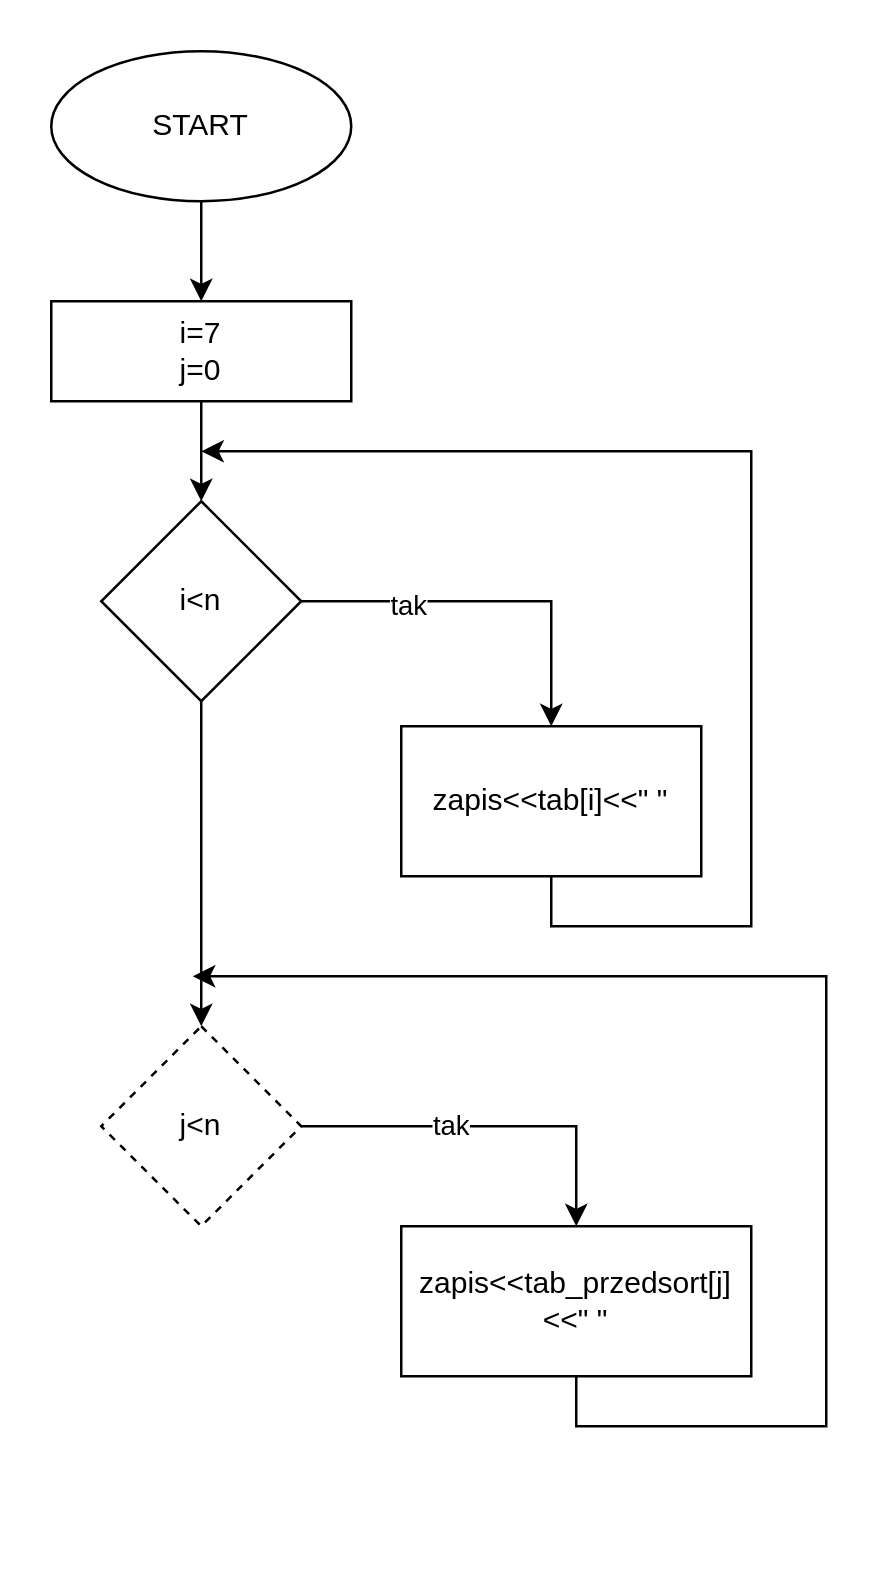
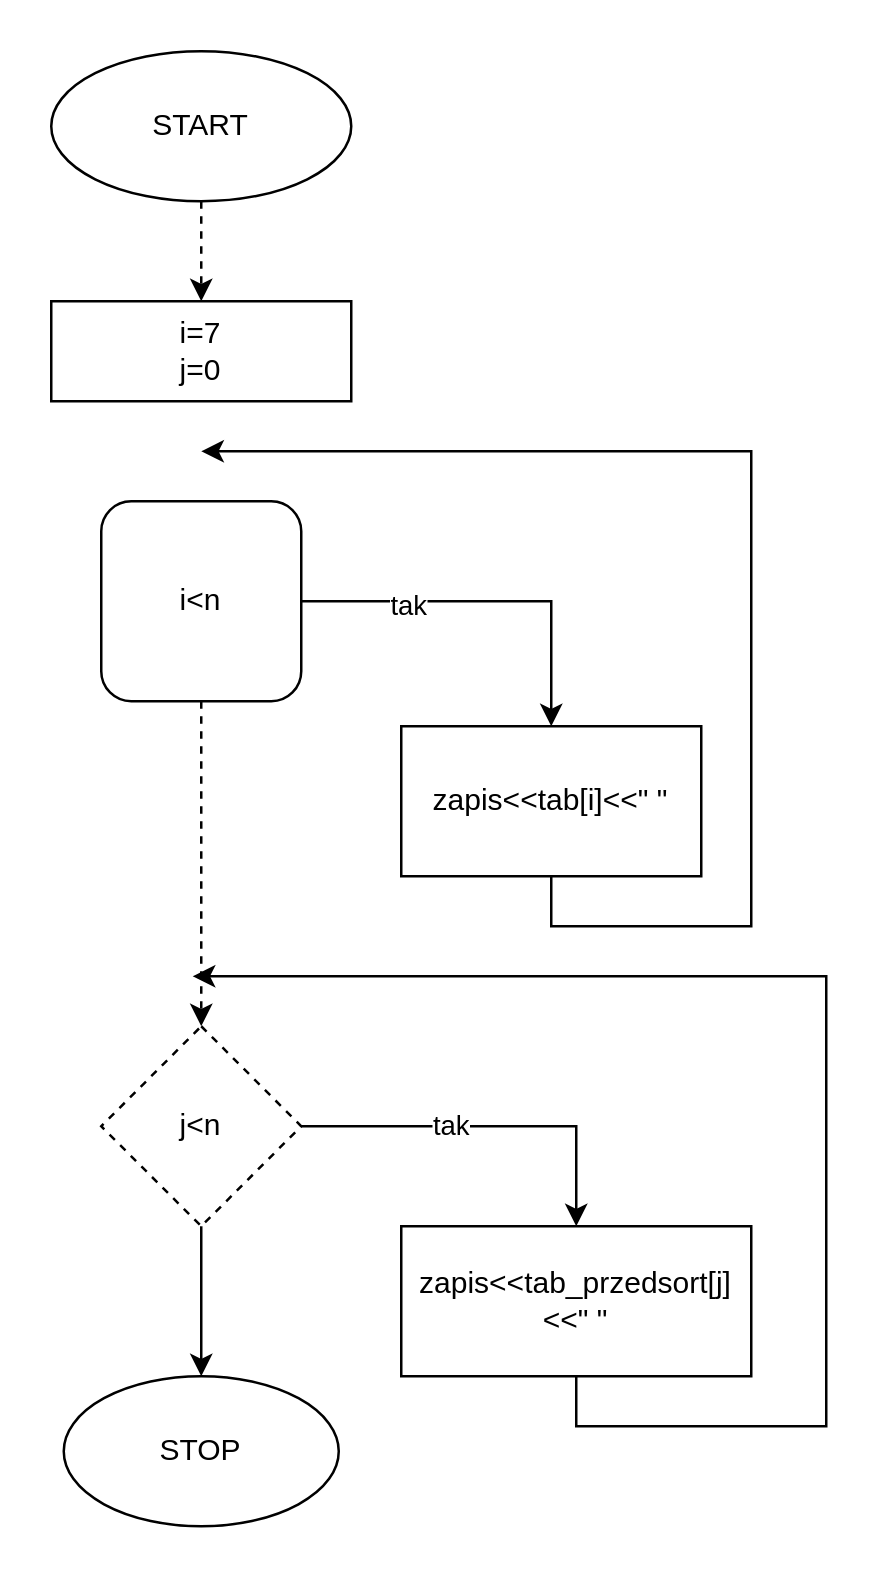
edge "START" -> "i=7 j=0": style solid -> dashed
edge "i=7 j=0" -> "i<n": removed
node "i<n": shape diamond -> rounded rectangle
edge "i<n" -> "j<n": style solid -> dashed
edge "j<n" -> "STOP": added
node "STOP": added
